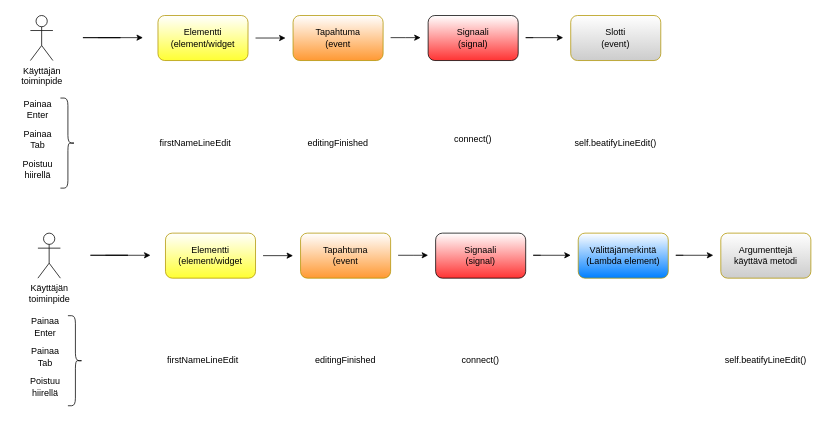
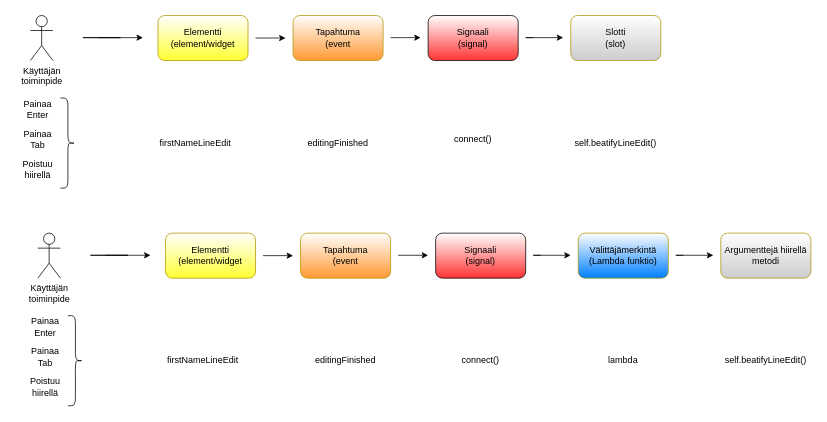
node "Slotti (event)": label "Slotti (event)" -> "Slotti (slot)"
node "Välittäjämerkintä (Lambda element)": label "Välittäjämerkintä (Lambda element)" -> "Välittäjämerkintä (Lambda funktio)"
node "Argumenttejä käyttävä metodi": label "Argumenttejä käyttävä metodi" -> "Argumenttejä hiirellä metodi"
node "lambda": added
